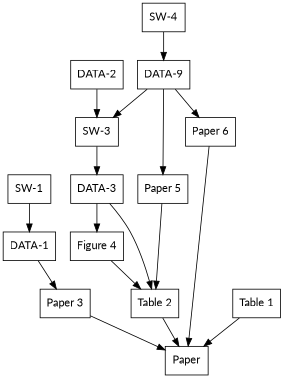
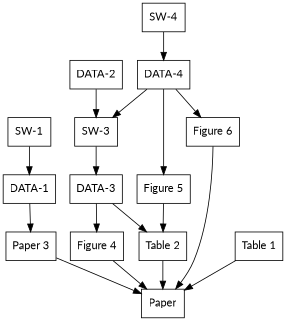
node "DATA-9": label "DATA-9" -> "DATA-4"
node "Paper 6": label "Paper 6" -> "Figure 6"
node "Paper 5": label "Paper 5" -> "Figure 5"
edge "Figure 4" -> "Table 2": now "Figure 4" -> "Paper"
